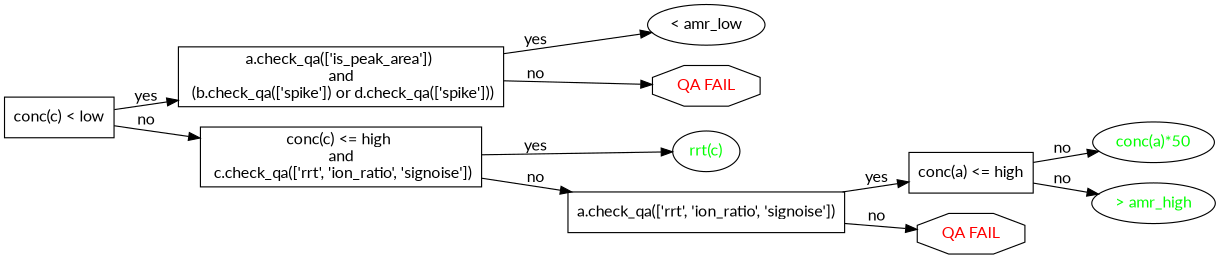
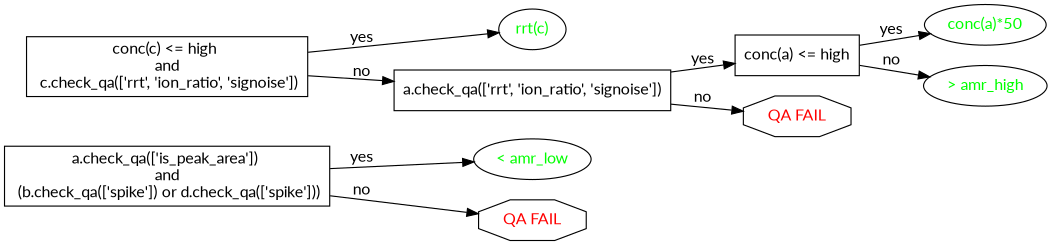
node "< amr_low": fontcolor black -> green
node "conc(c) < low": removed
edge "conc(a) <= high" -> "conc(a)*50": label "no" -> "yes"
